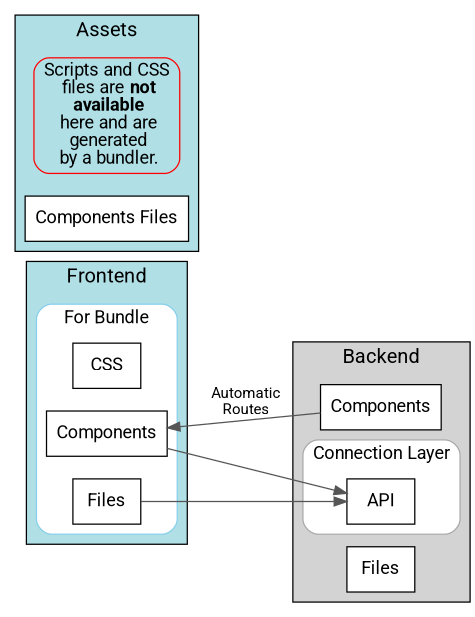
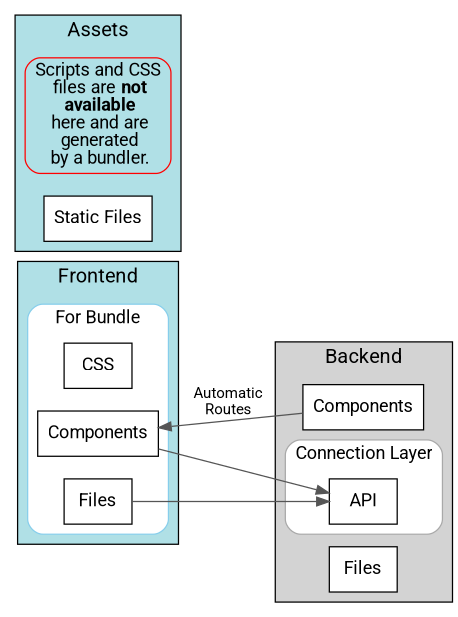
node "Components Files": label "Components Files" -> "Static Files"
